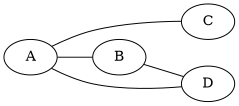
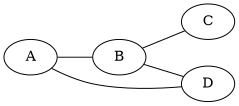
edge "C" -- "A": now "C" -- "B"
